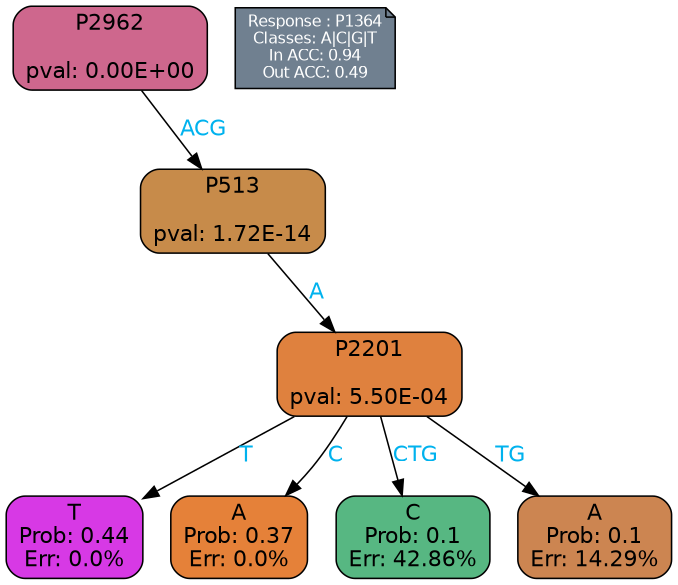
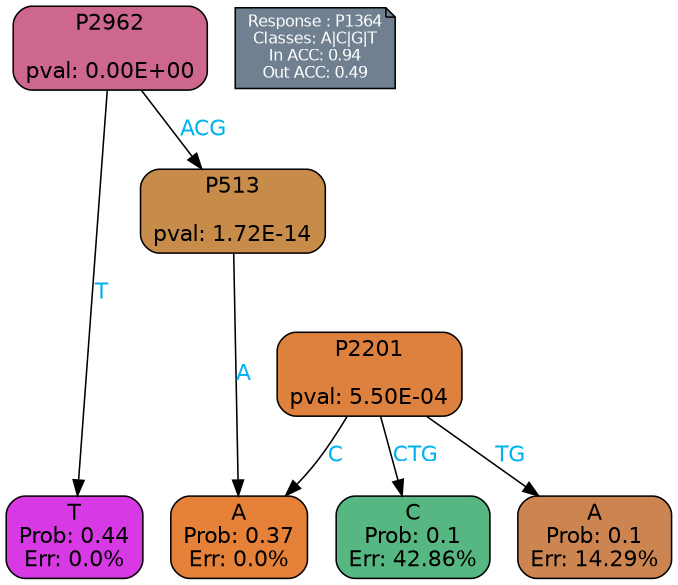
edge "P513 pval: 1.72E-14" -> "P2201 pval: 5.50E-04": now "P513 pval: 1.72E-14" -> "A Prob: 0.37 Err: 0.0%"
edge "P2201 pval: 5.50E-04" -> "T Prob: 0.44 Err: 0.0%": now "P2962 pval: 0.00E+00" -> "T Prob: 0.44 Err: 0.0%"
